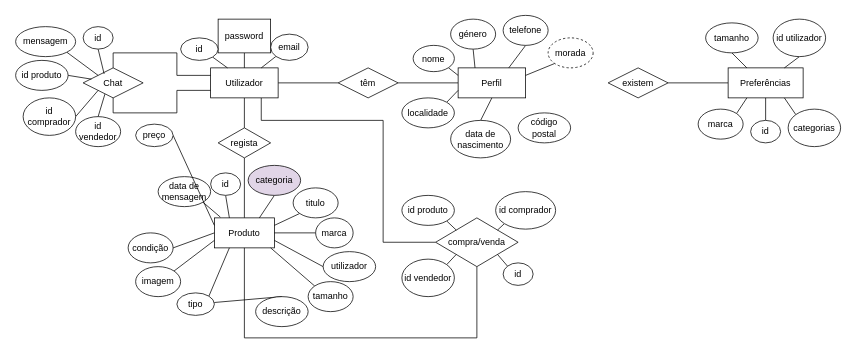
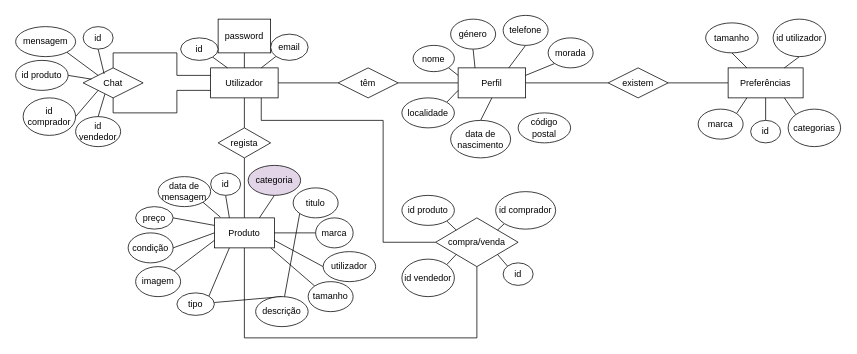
node "morada": style dashed -> solid
edge "Perfil" -- "existem": added
node "preço": moved (154, 135) -> (154, 218)
edge "titulo" -- "Produto": now "titulo" -- "descrição"
